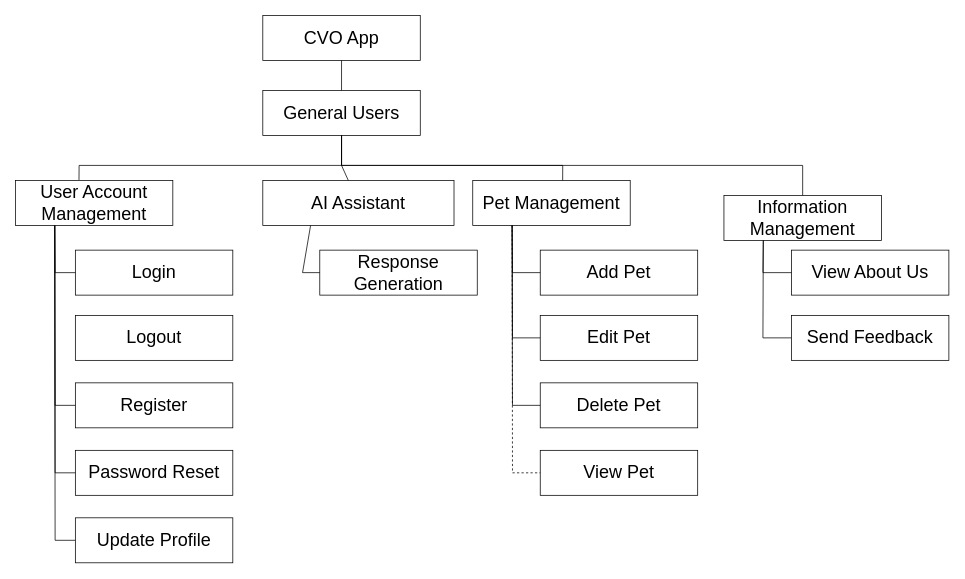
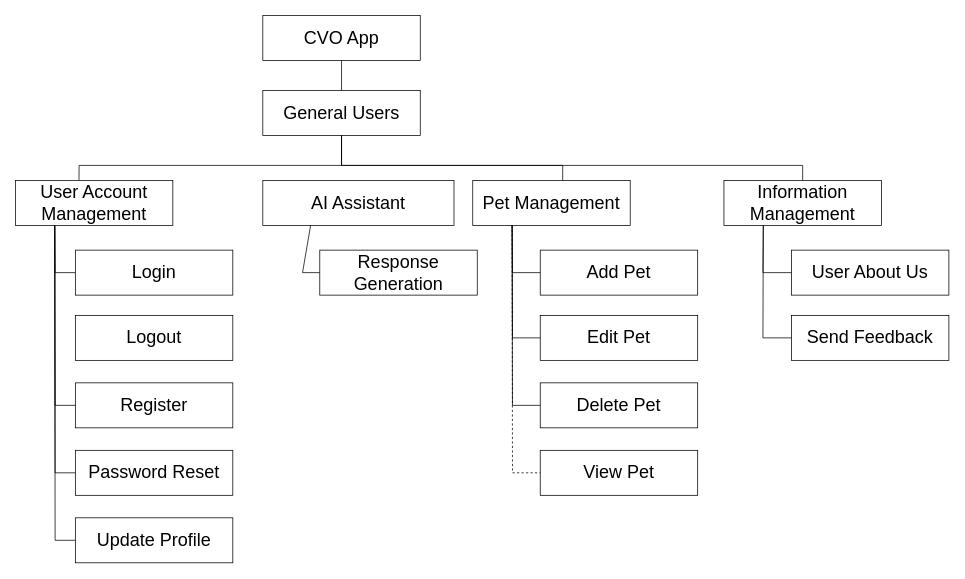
edge "General Users" -- "AI Assistant": removed
node "Information Management": moved (803, 218) -> (803, 203)
node "View About Us": label "View About Us" -> "User About Us"
